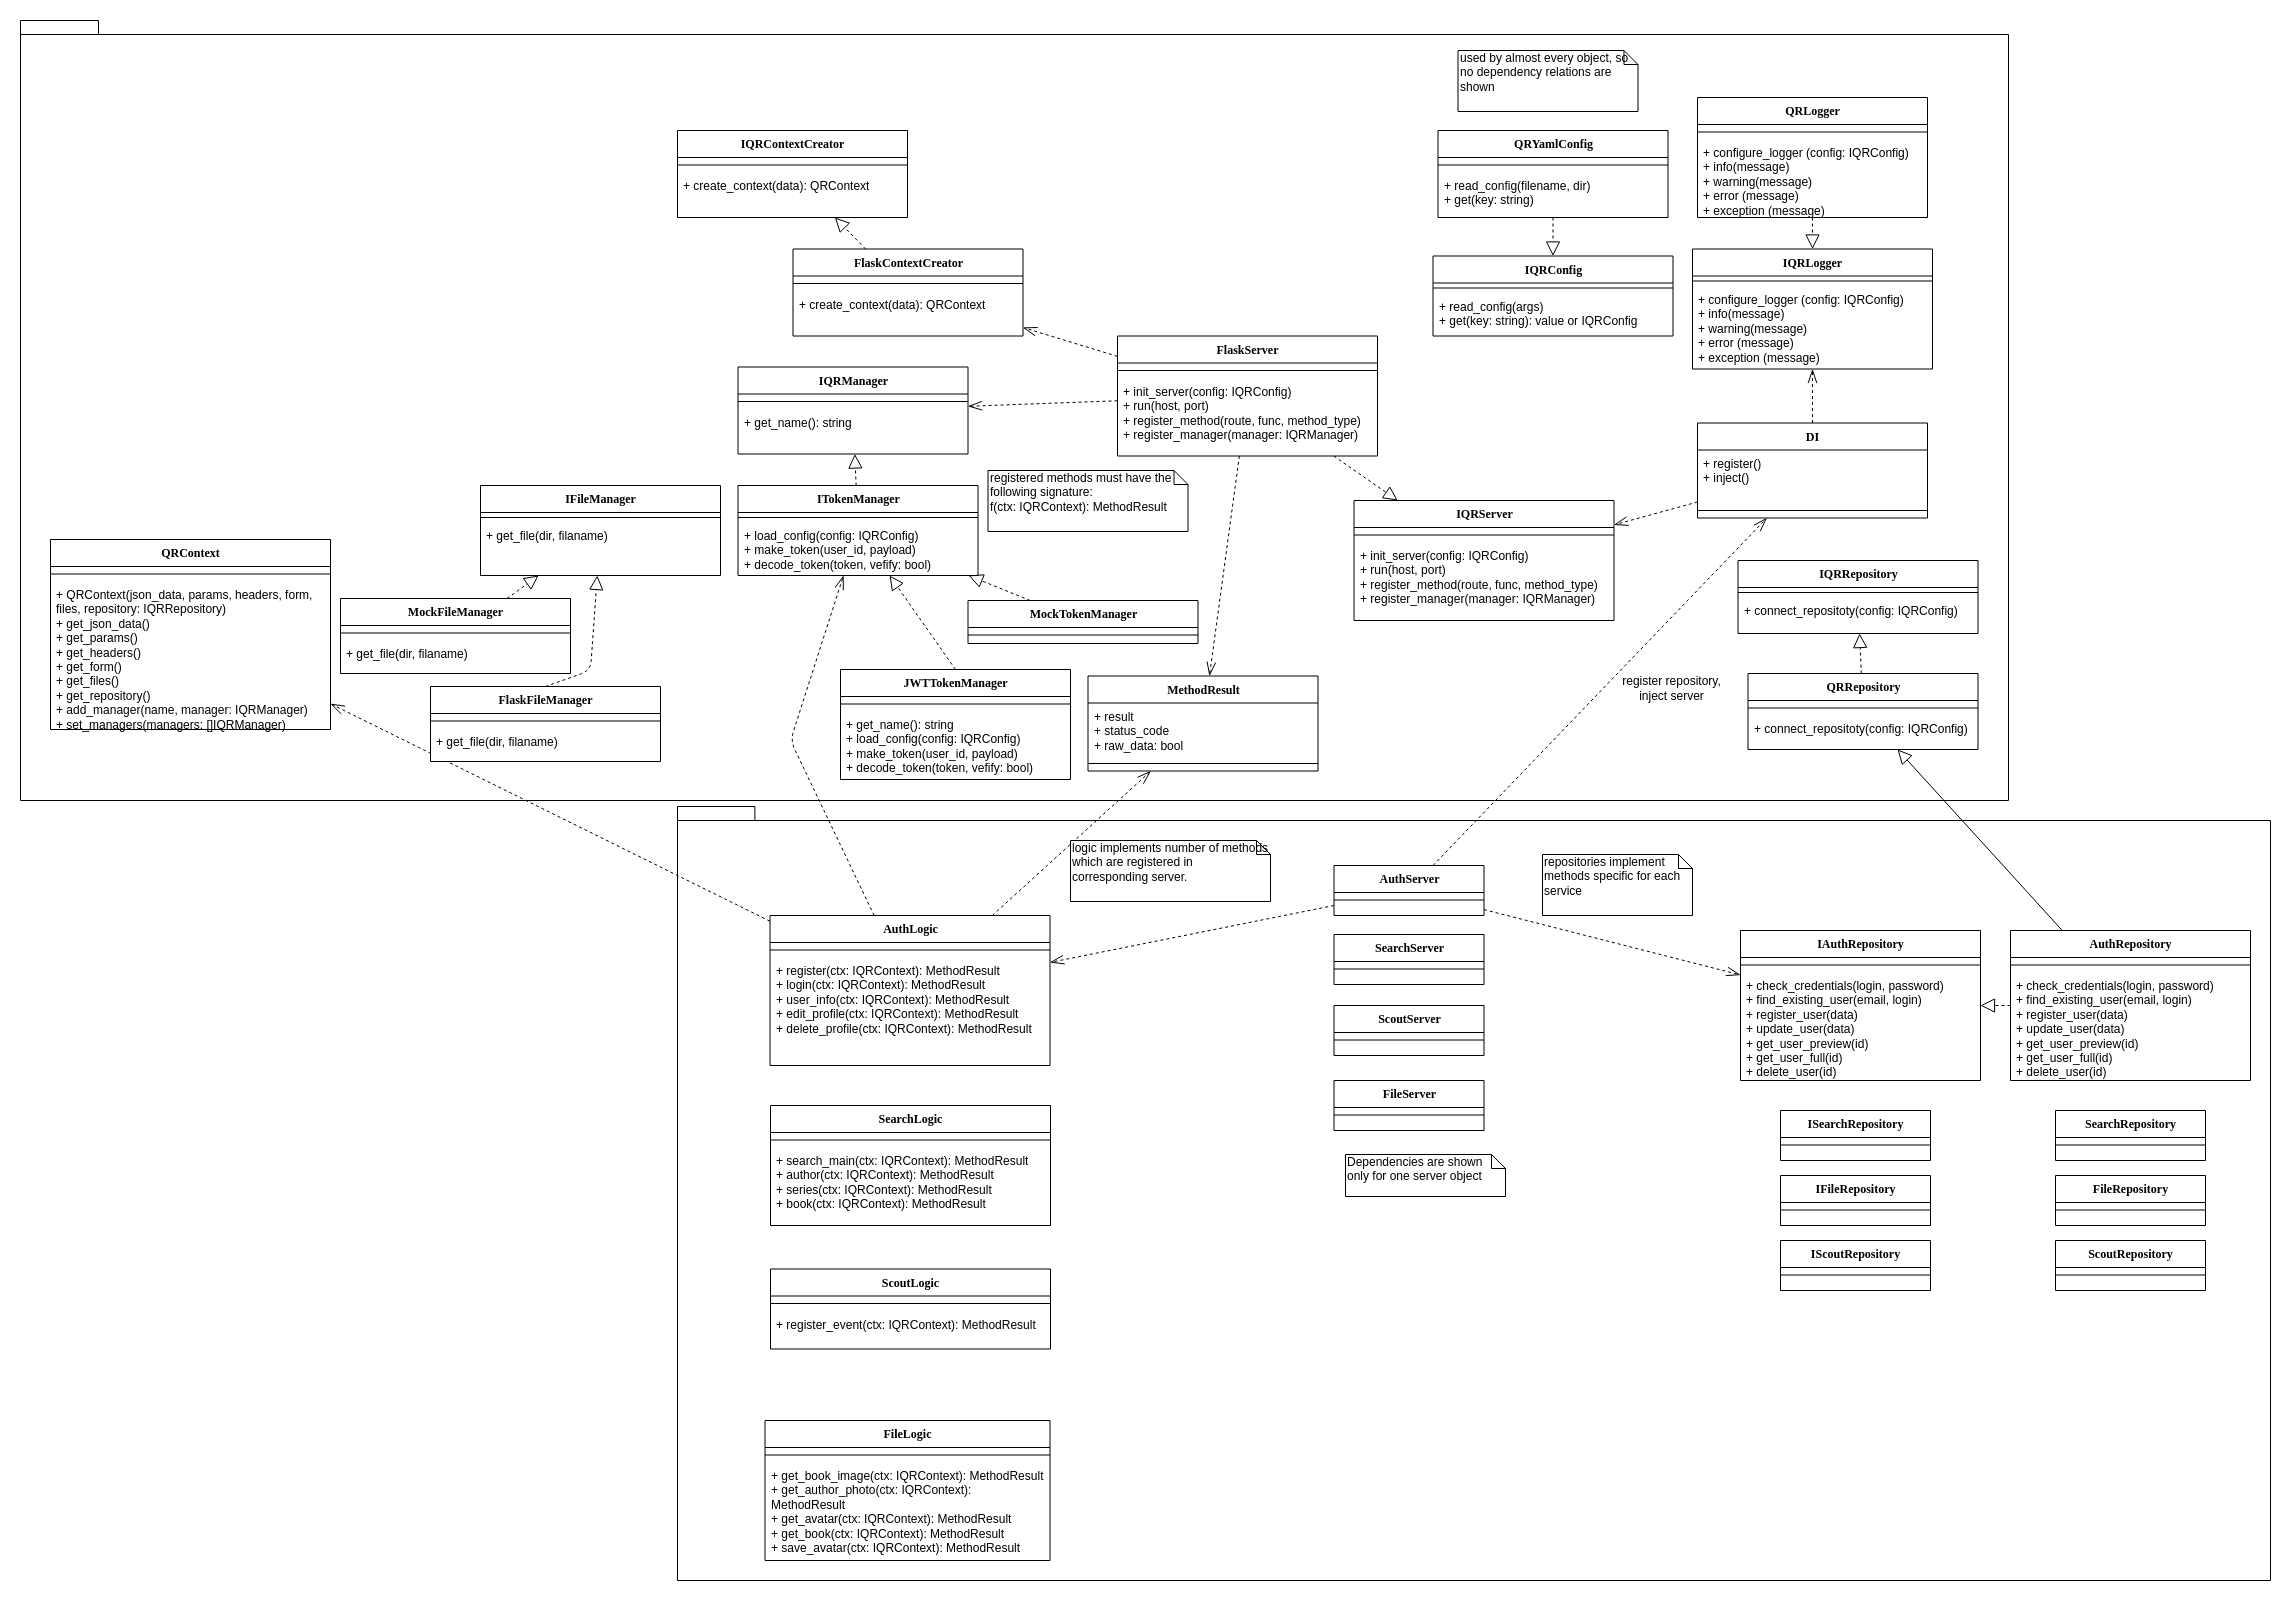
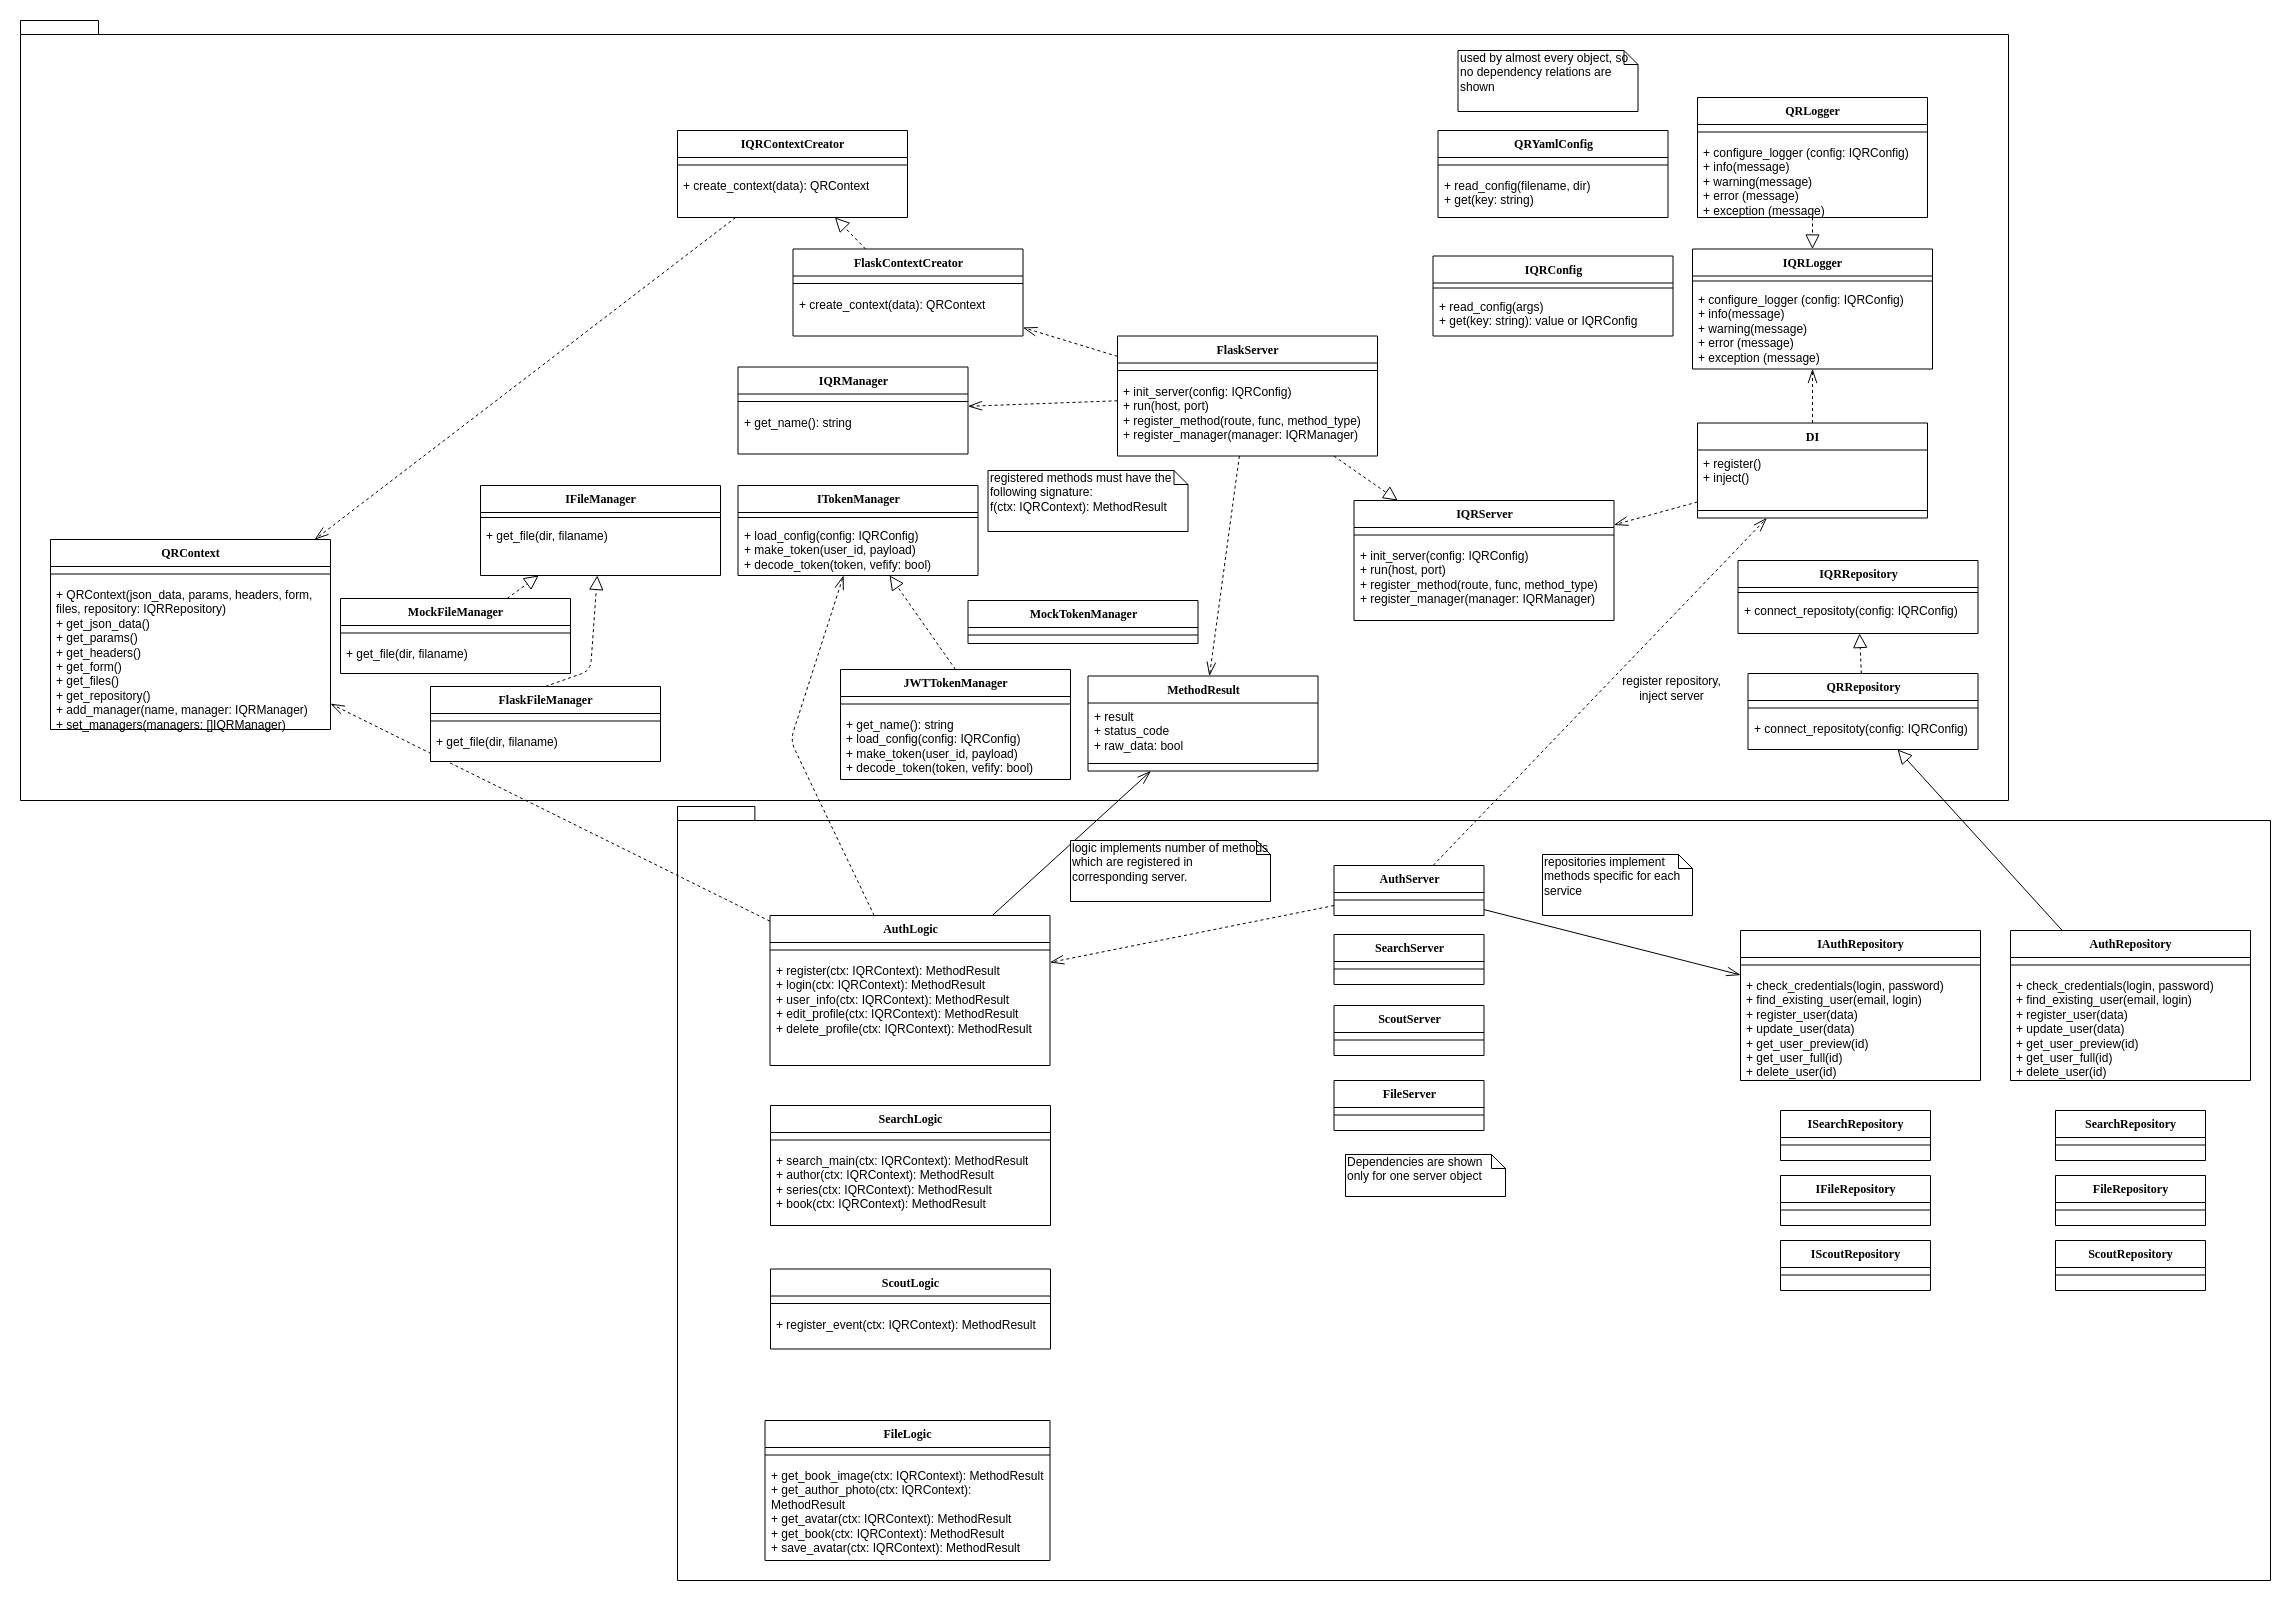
edge "QRYamlConfig" -> "IQRConfig": removed
edge "IQRContextCreator" -> "QRContext": added
edge "ITokenManager" -> "IQRManager": removed
edge "MockTokenManager" -> "ITokenManager": removed
edge "AuthLogic" -> "MethodResult": style dashed -> solid
edge "AuthServer" -> "IAuthRepository": style dashed -> solid
edge "AuthRepository" -> "IAuthRepository": removed
